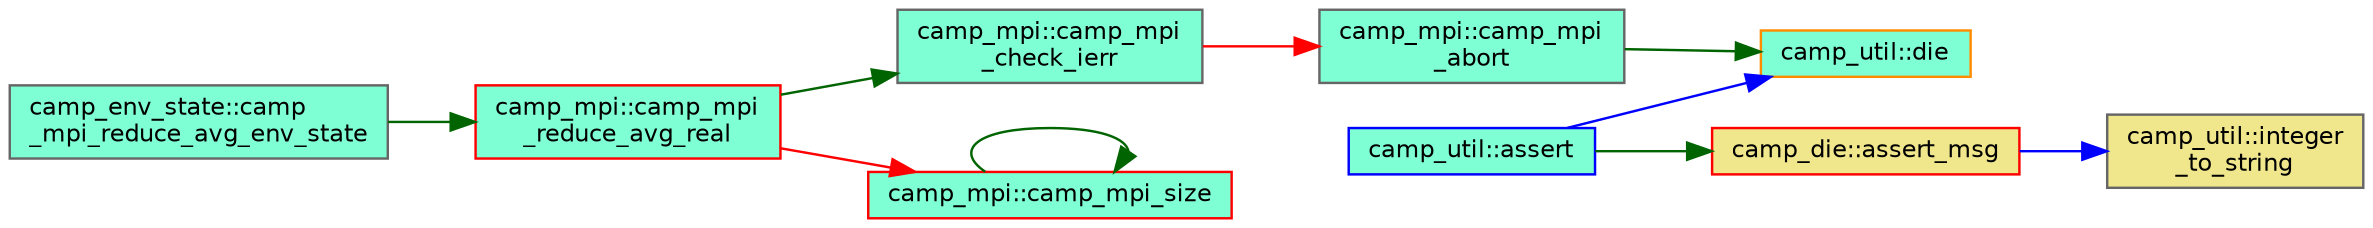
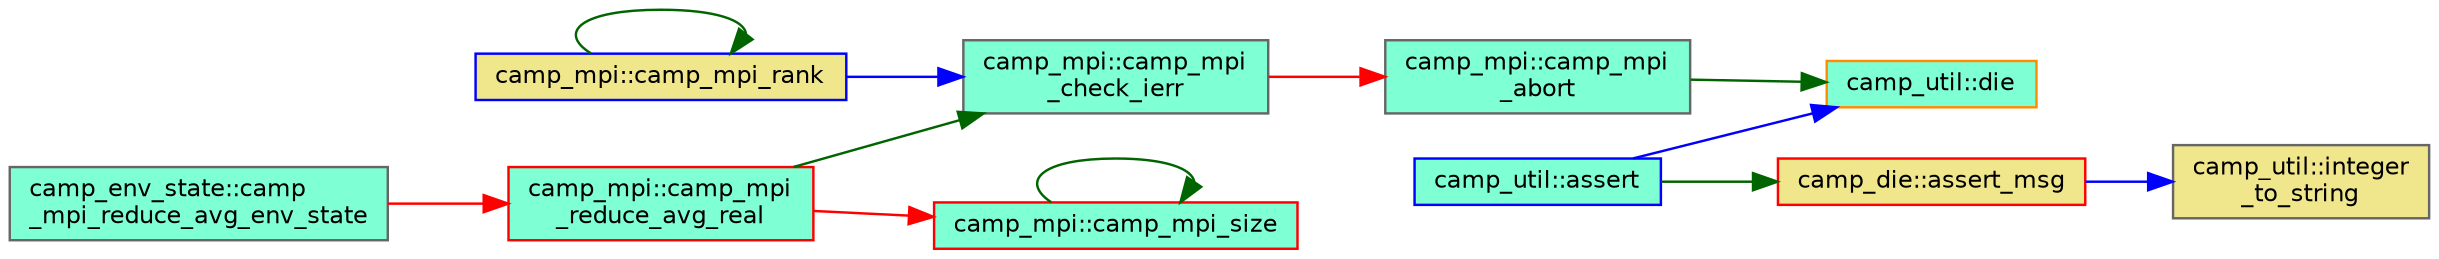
node "camp_mpi::camp_mpi_rank": added
edge "camp_env_state::camp _mpi_reduce_avg_env_state" -> "camp_mpi::camp_mpi _reduce_avg_real": color darkgreen -> red
